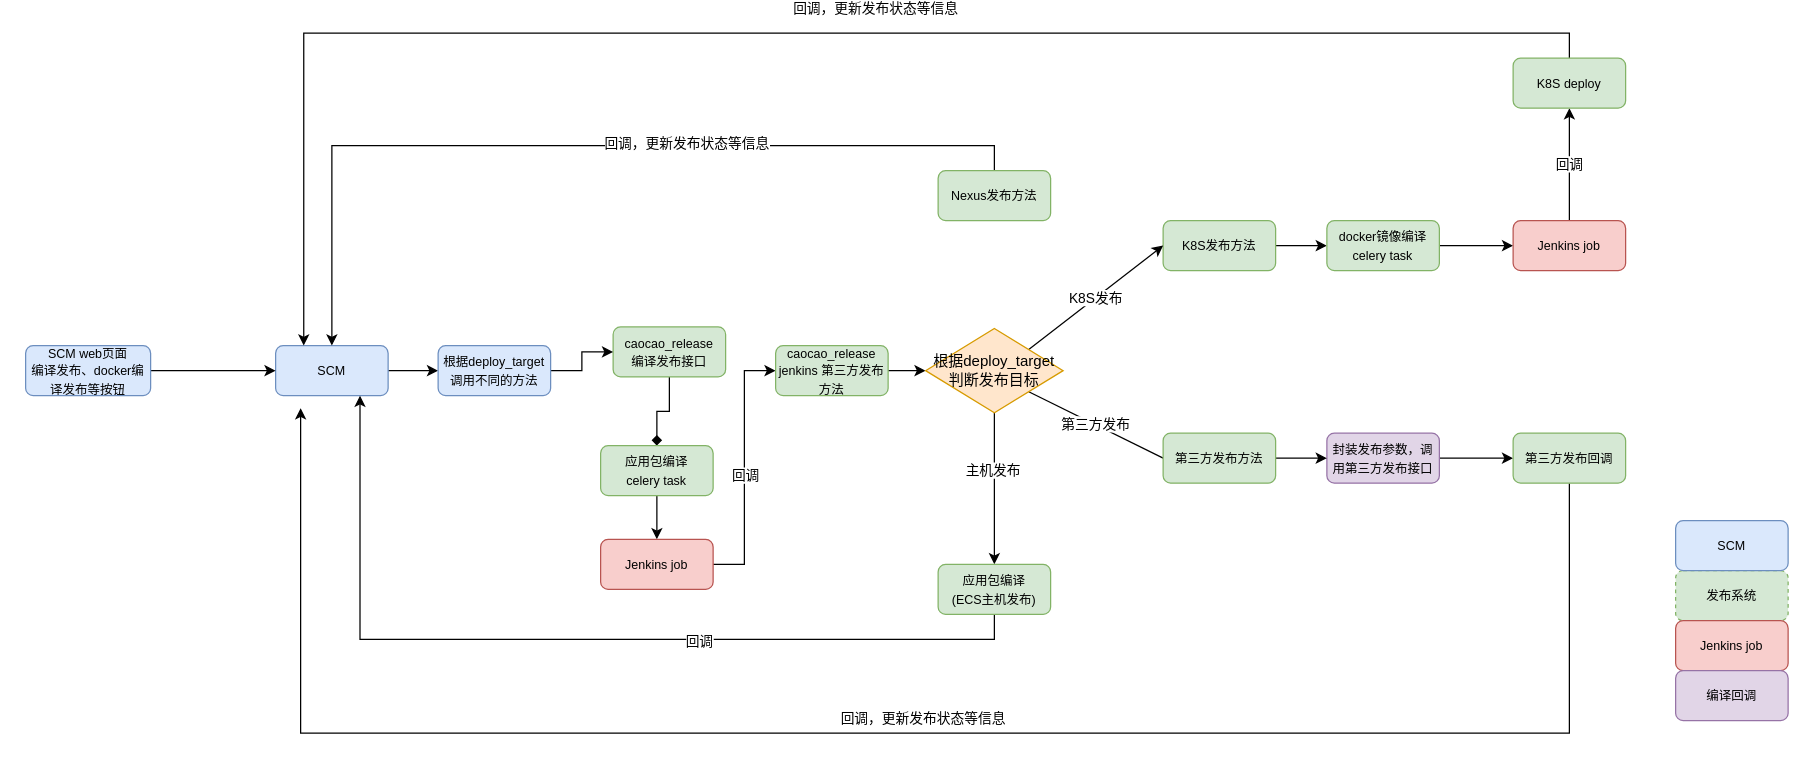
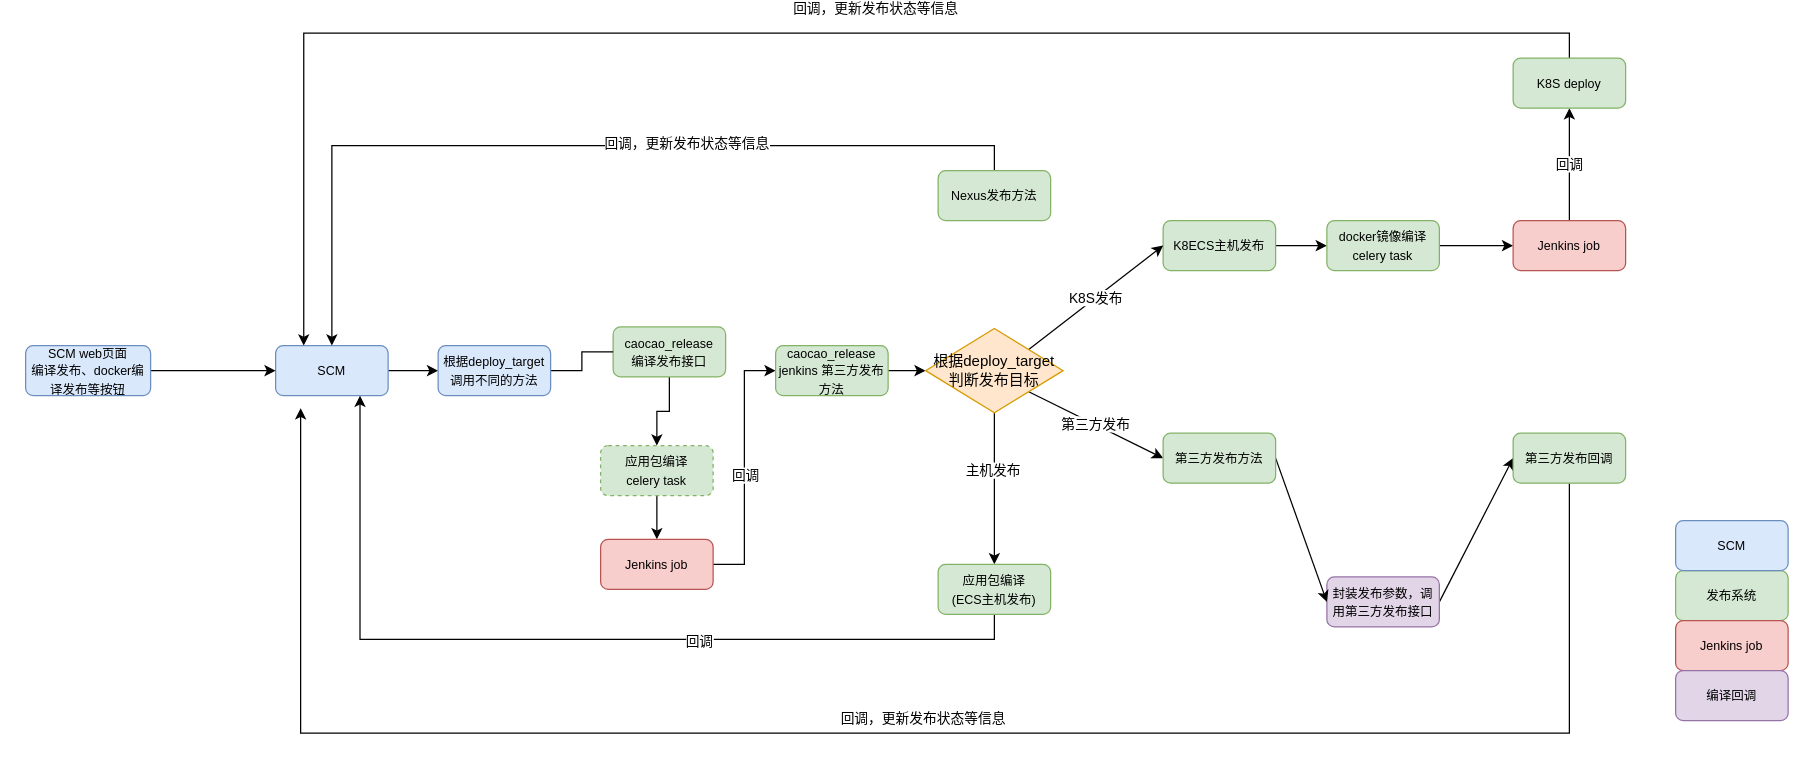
node "K8S发布方法": label "K8S发布方法" -> "K8ECS主机发布"
edge "根据deploy_target调用不同的方法" -> "caocao_release 编译发布接口": arrowhead classic -> none
edge "caocao_release 编译发布接口" -> "应用包编译 celery task": arrowhead diamond -> classic
edge "根据deploy_target 判断发布目标" -- "第三方发布方法": arrowhead none -> classic
node "封装发布参数，调用第三方发布接口": moved (1383, 458) -> (1383, 602)
node "应用包编译 celery task": style solid -> dashed
node "发布系统": style dashed -> solid
